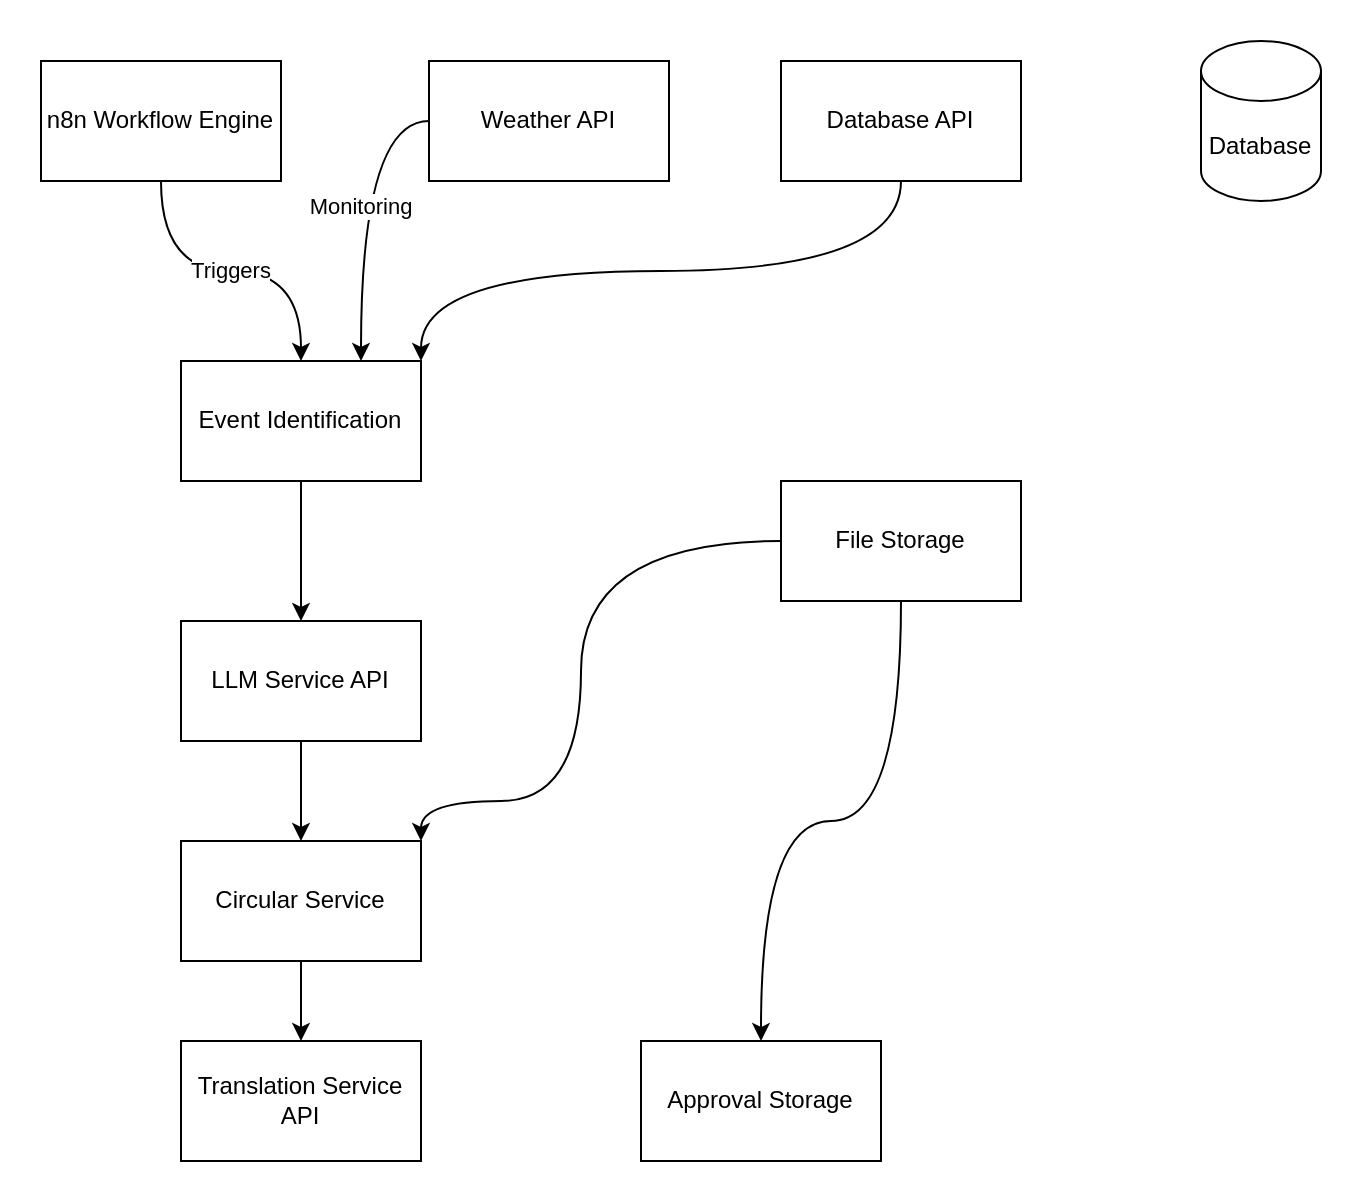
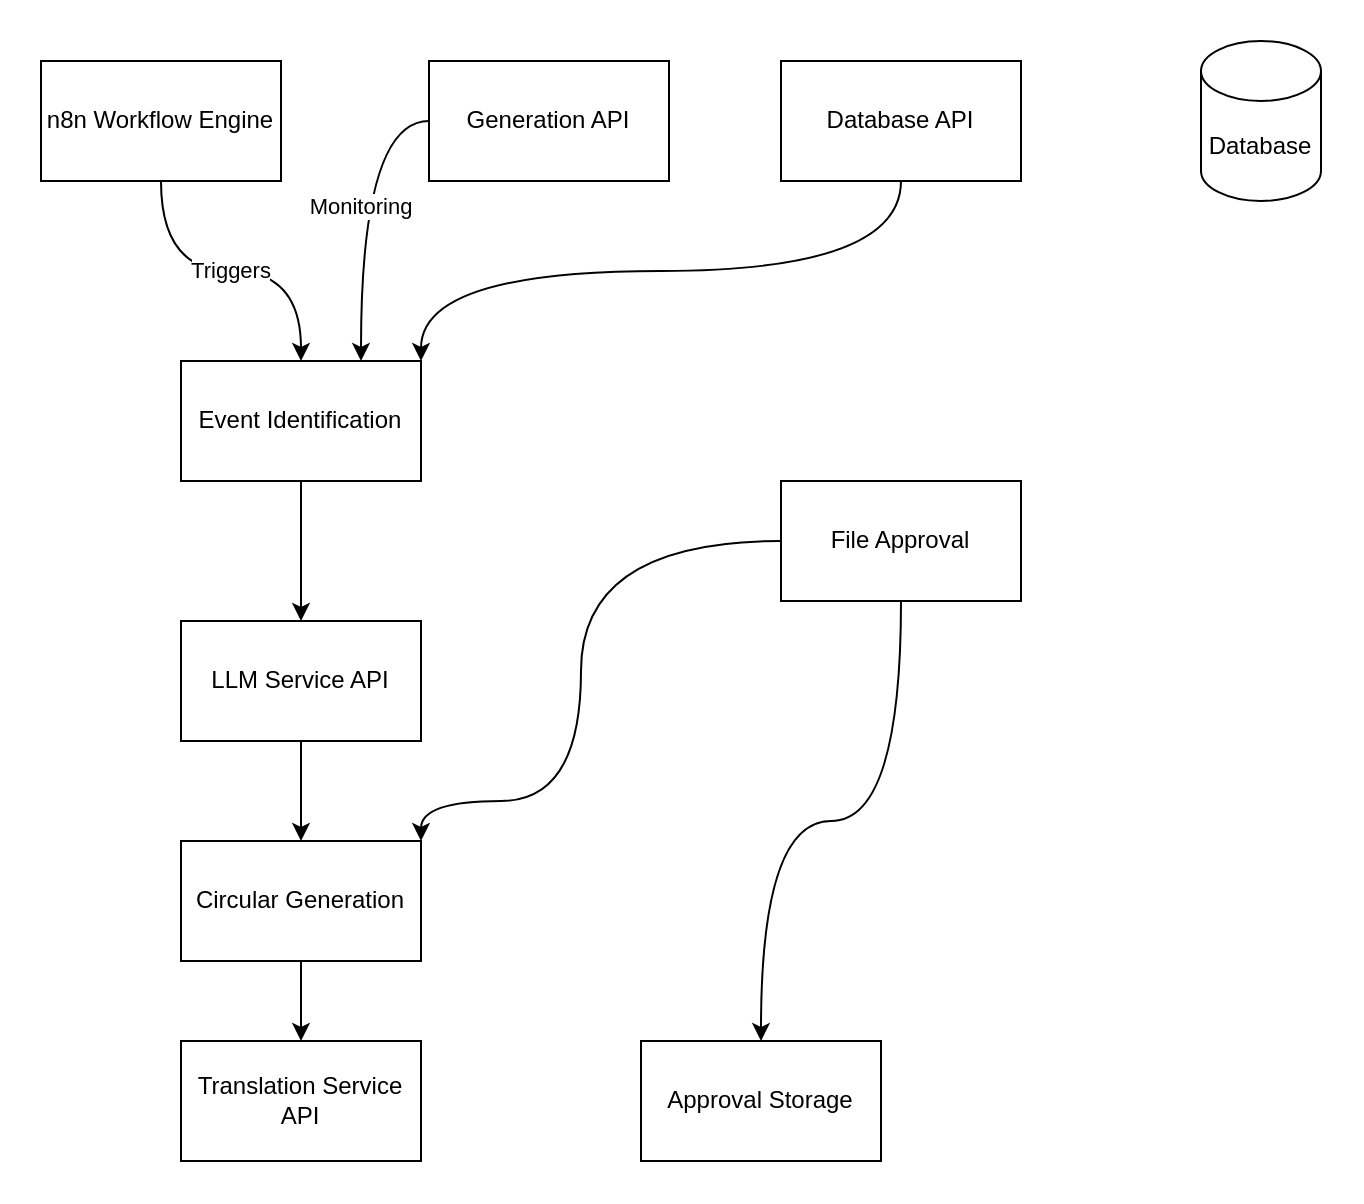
node "Weather API": label "Weather API" -> "Generation API"
node "File Storage": label "File Storage" -> "File Approval"
node "Circular Service": label "Circular Service" -> "Circular Generation"
